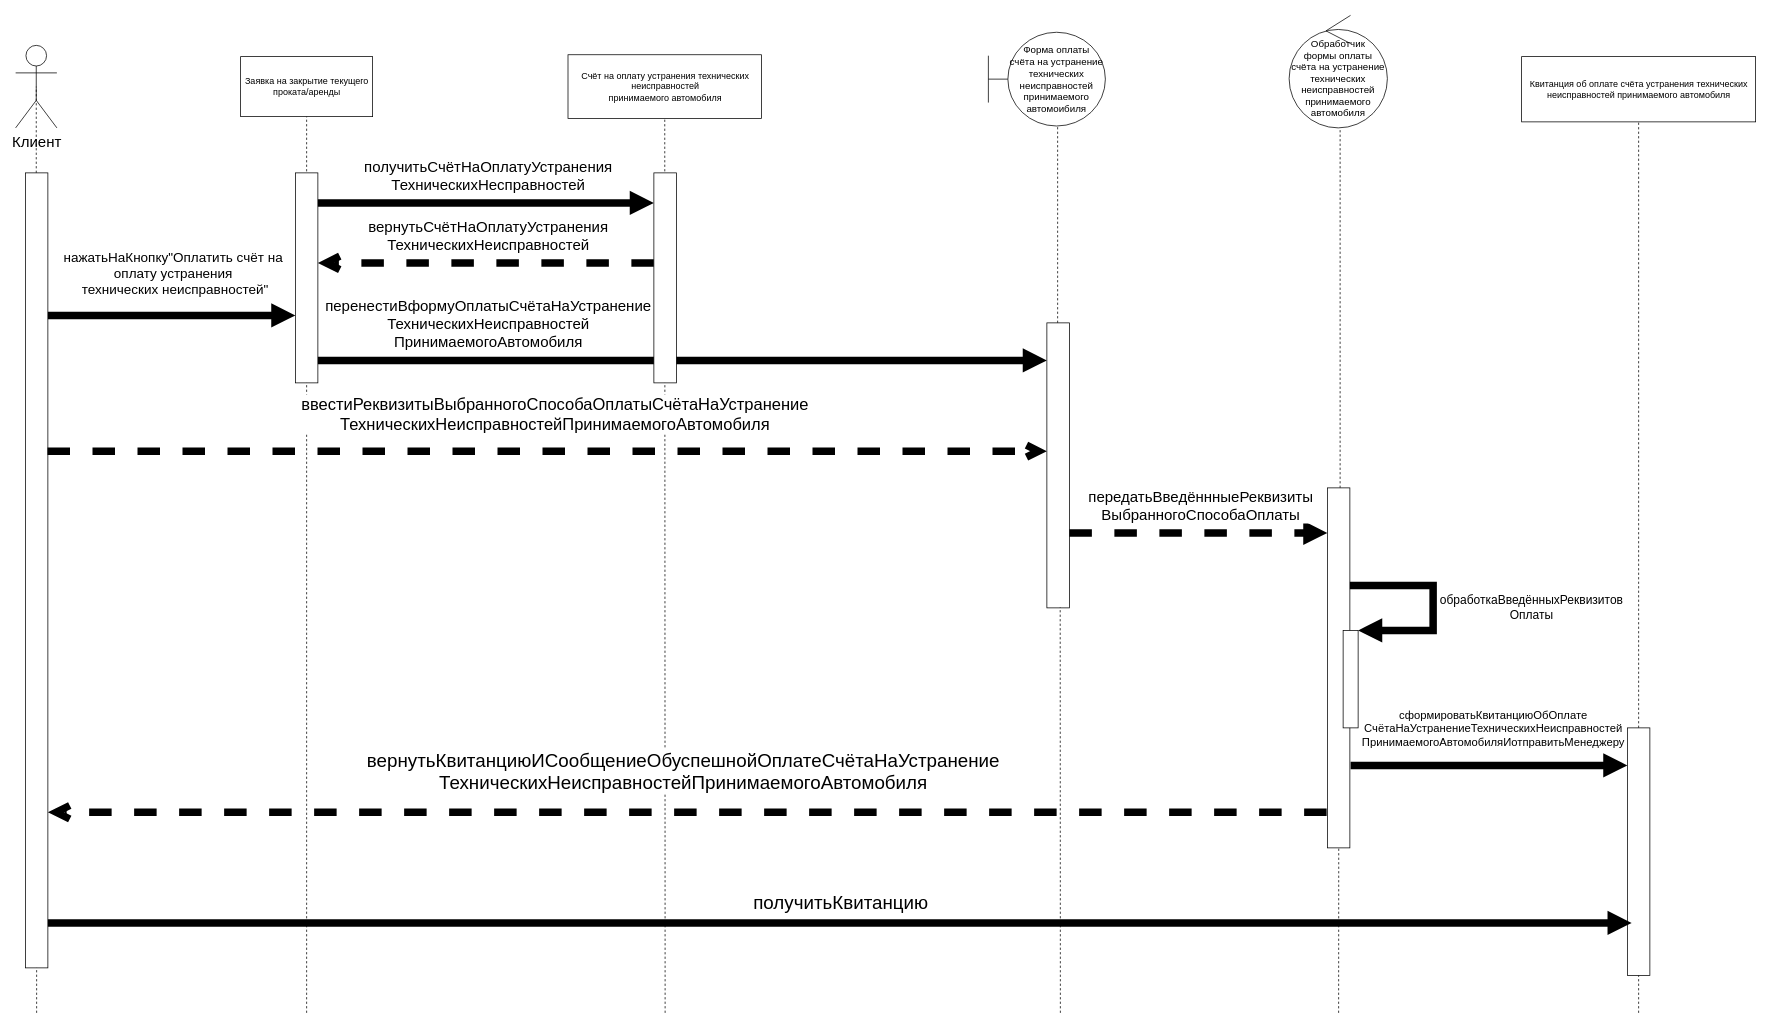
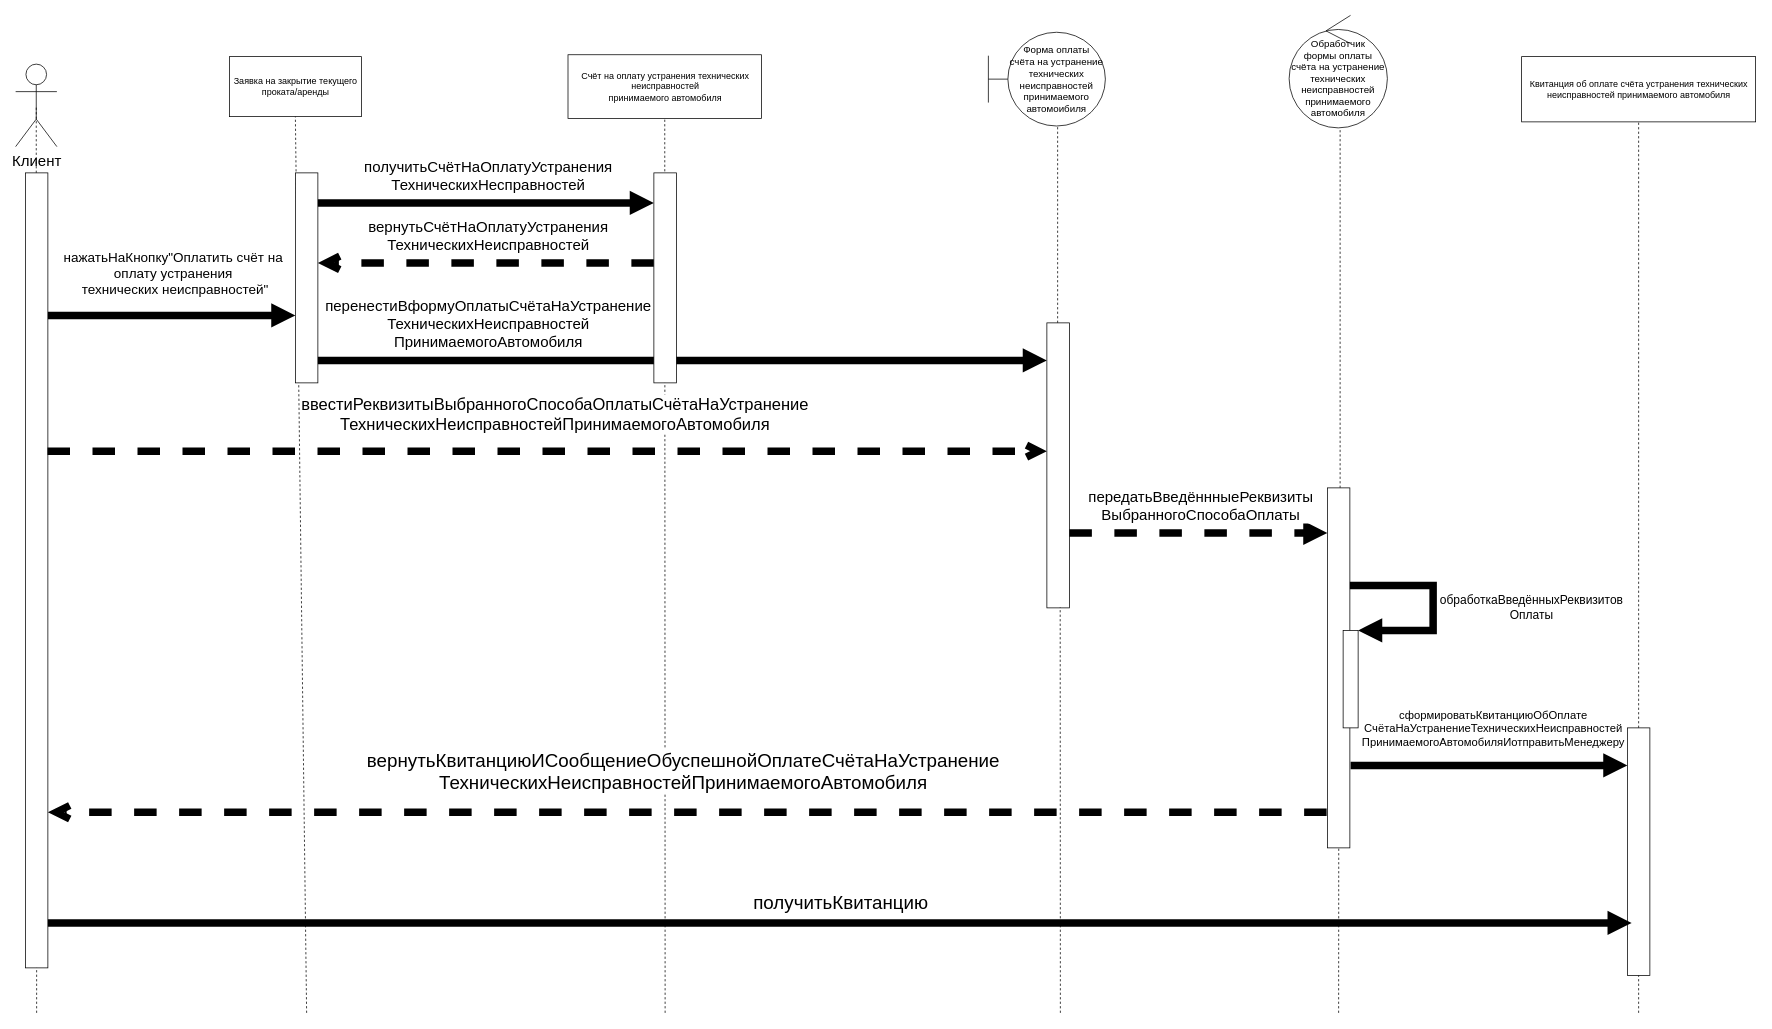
node "Клиент": moved (36, 87) -> (36, 105)
node "Заявка на закрытие текущего проката/аренды": moved (306, 87) -> (295, 87)
